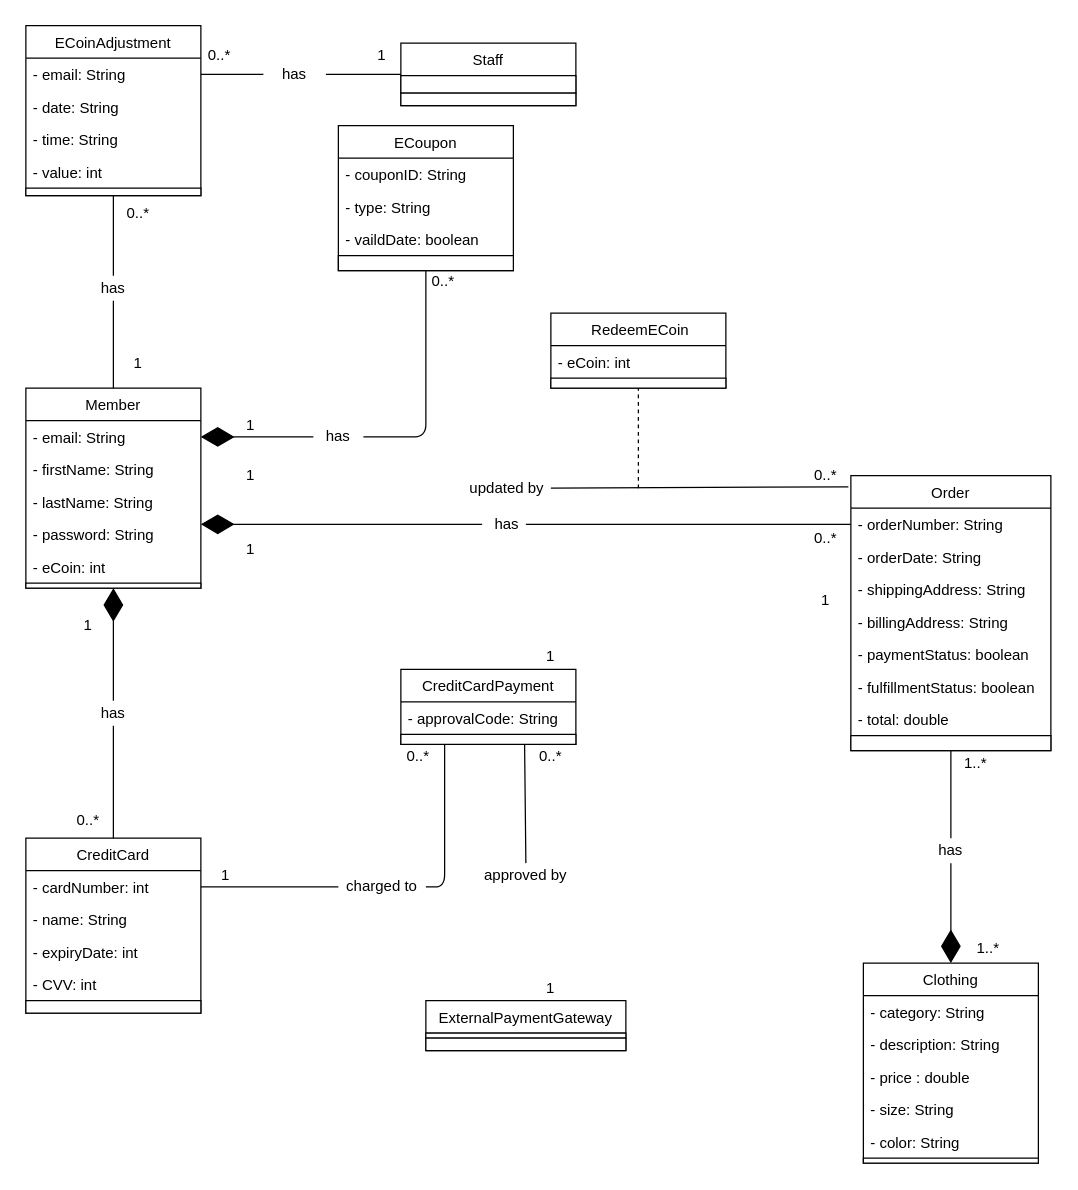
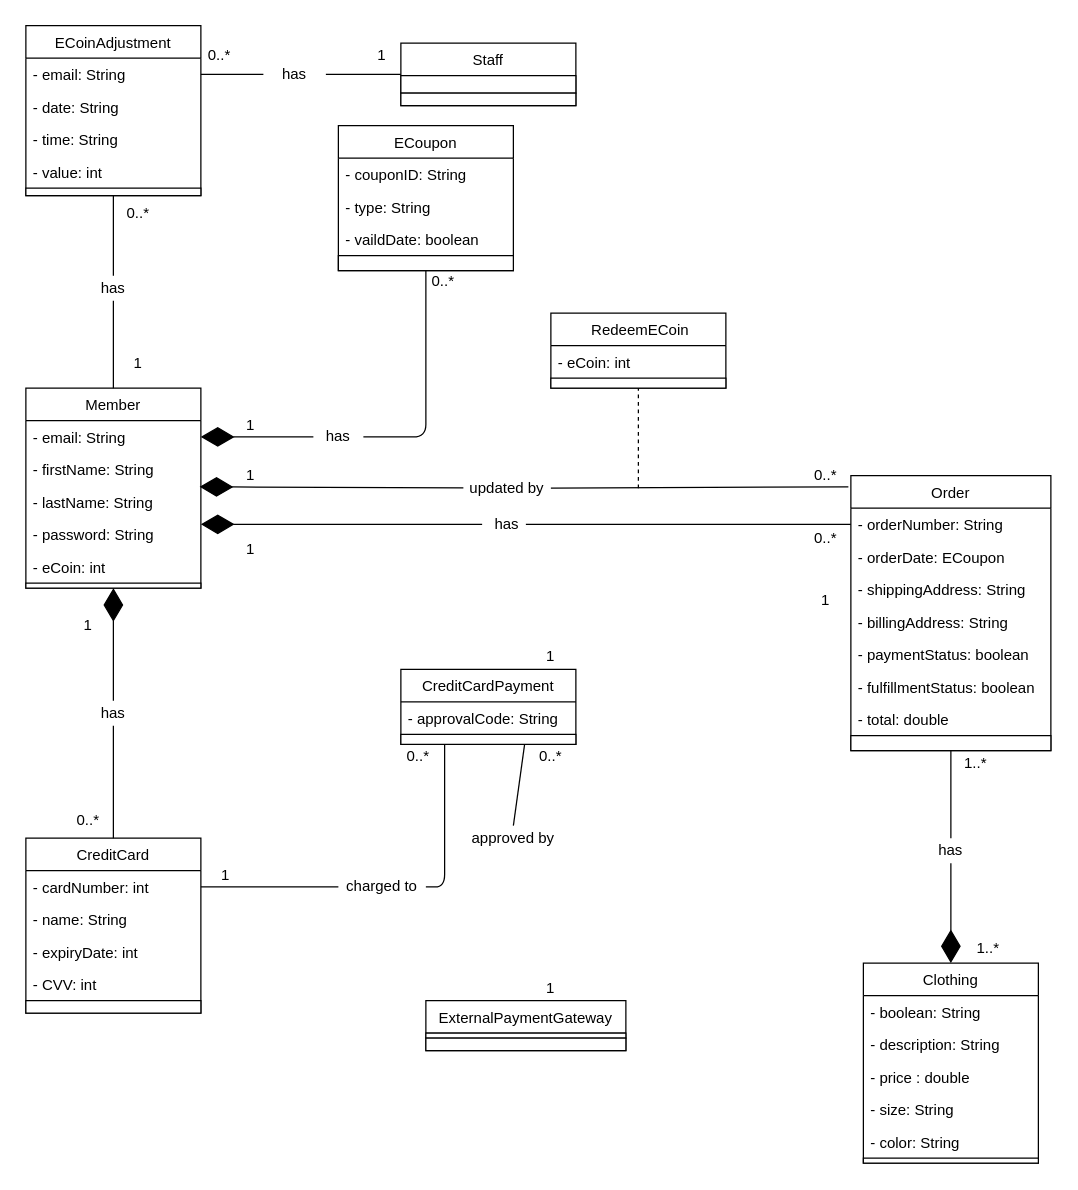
edge "updated by" -> "- lastName: String": added
node "- orderDate: String": label "- orderDate: String" -> "- orderDate: ECoupon"
node "approved by": moved (526, 876) -> (513, 838)
node "- category: String": label "- category: String" -> "- boolean: String"
